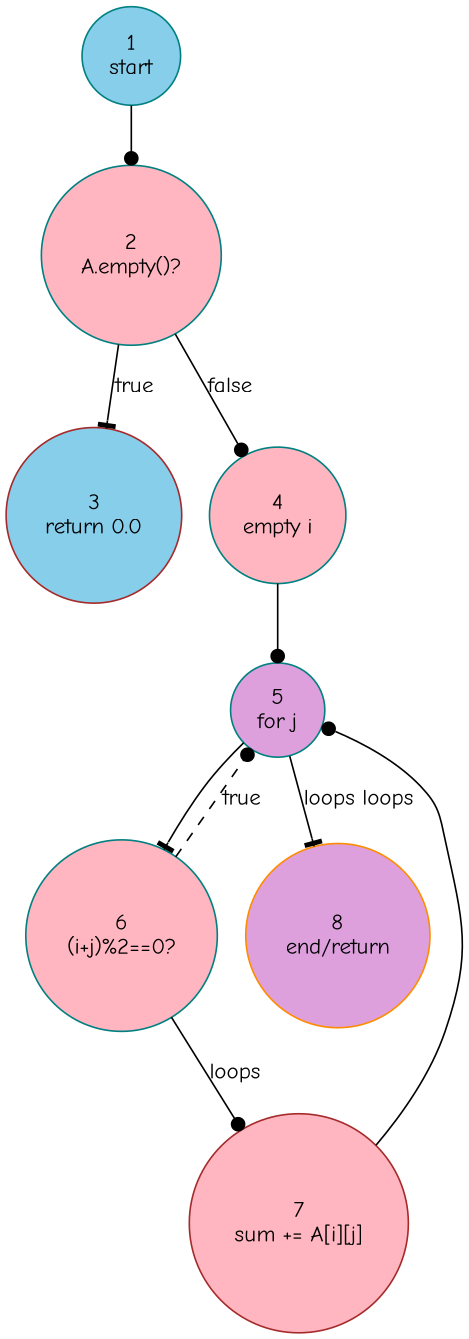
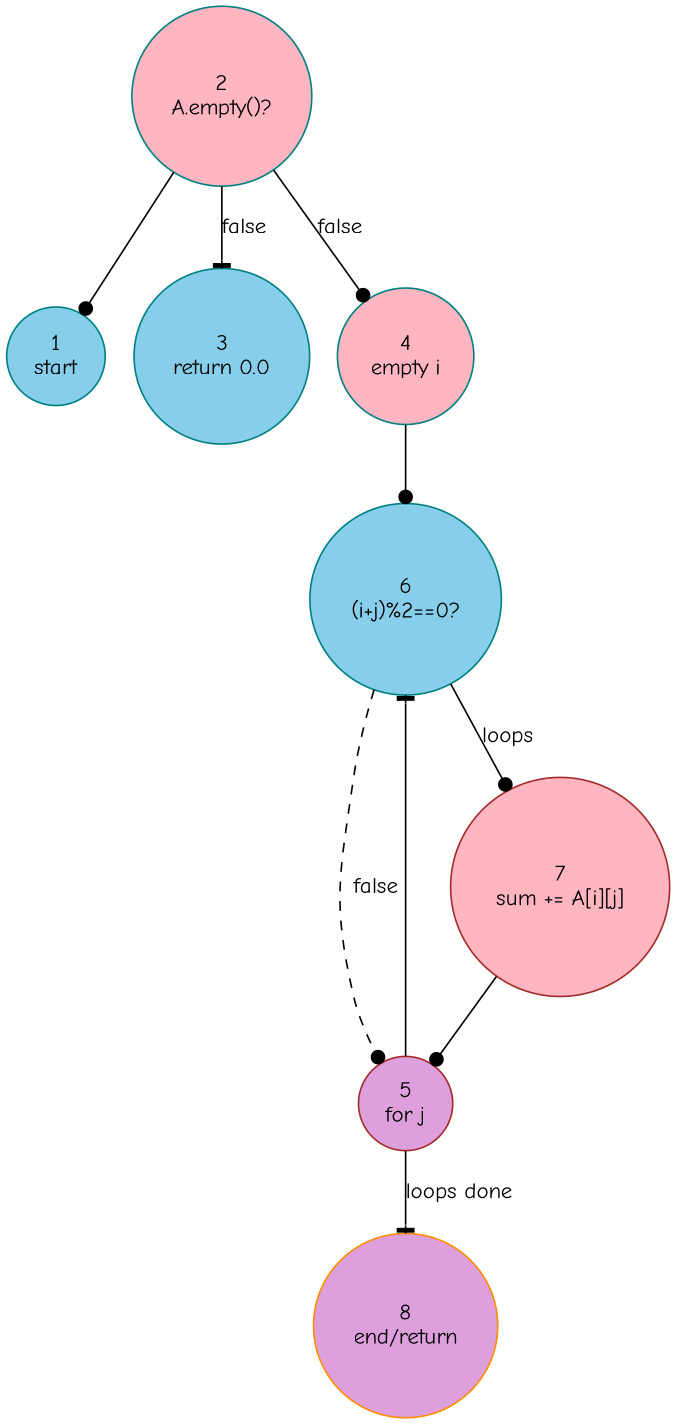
edge "1 start" -> "2 A.empty()?": reversed
edge "2 A.empty()?" -> "3 return 0.0": label "true" -> "false"
node "3 return 0.0": color brown -> teal
edge "4 empty i" -> "5 for j": now "4 empty i" -> "6 (i+j)%2==0?"
node "5 for j": color teal -> brown
edge "6 (i+j)%2==0?" -> "5 for j": label "true" -> "false"
edge "5 for j" -> "8 end/return": label "loops loops" -> "loops done"
node "6 (i+j)%2==0?": fillcolor lightpink -> skyblue
